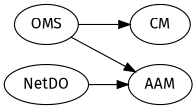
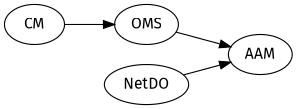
edge "OMS" -> "CM": reversed
